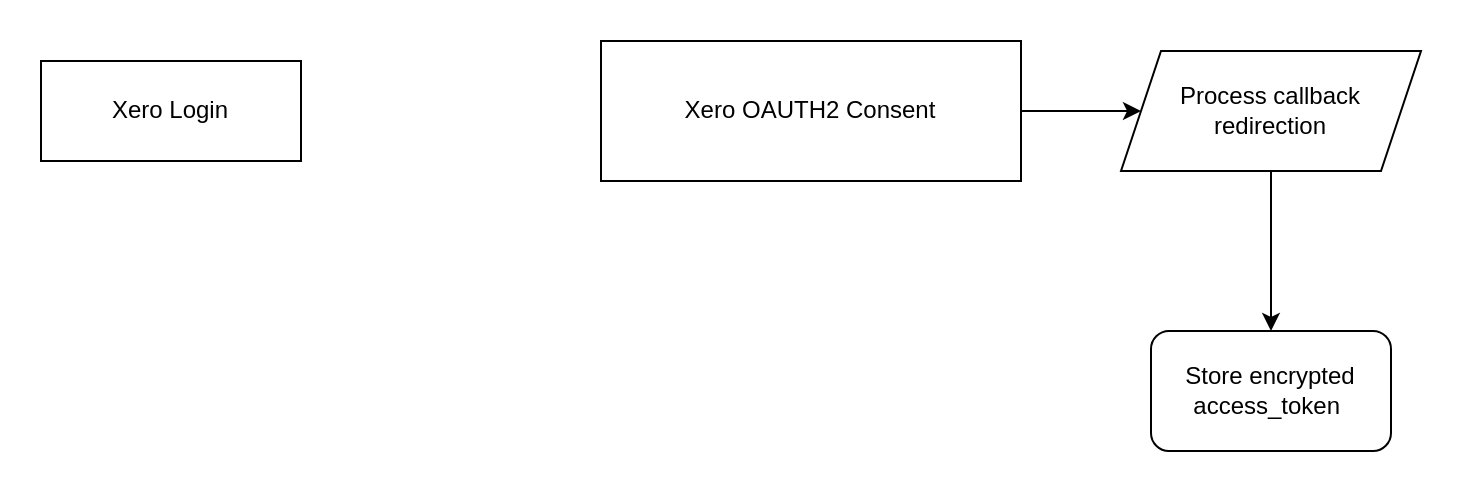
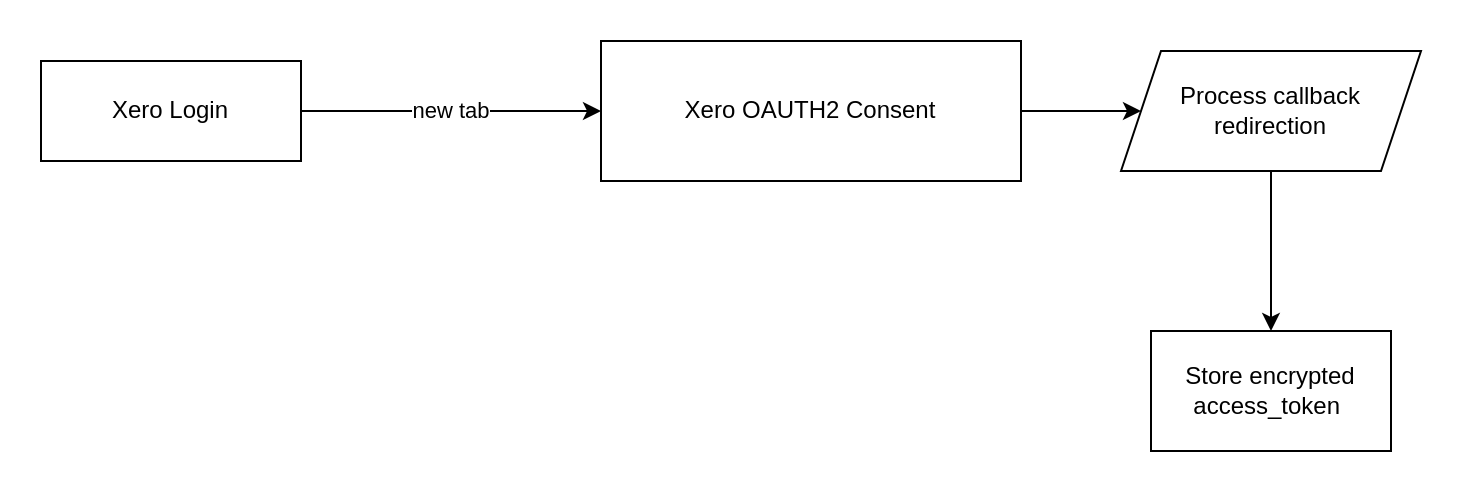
edge "Xero Login" -> "Xero OAUTH2 Consent": added, label "new tab"
node "Store encrypted access_token": shape rounded rectangle -> rectangle
